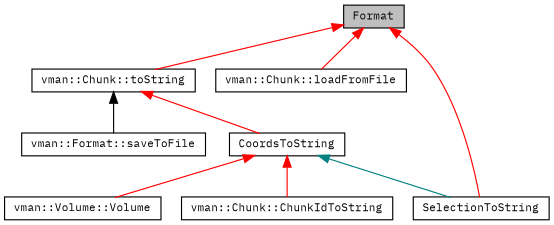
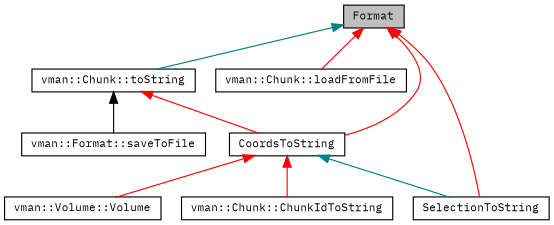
edge "vman::Chunk::toString" -> "Format": color red -> teal
edge "CoordsToString" -> "Format": added
